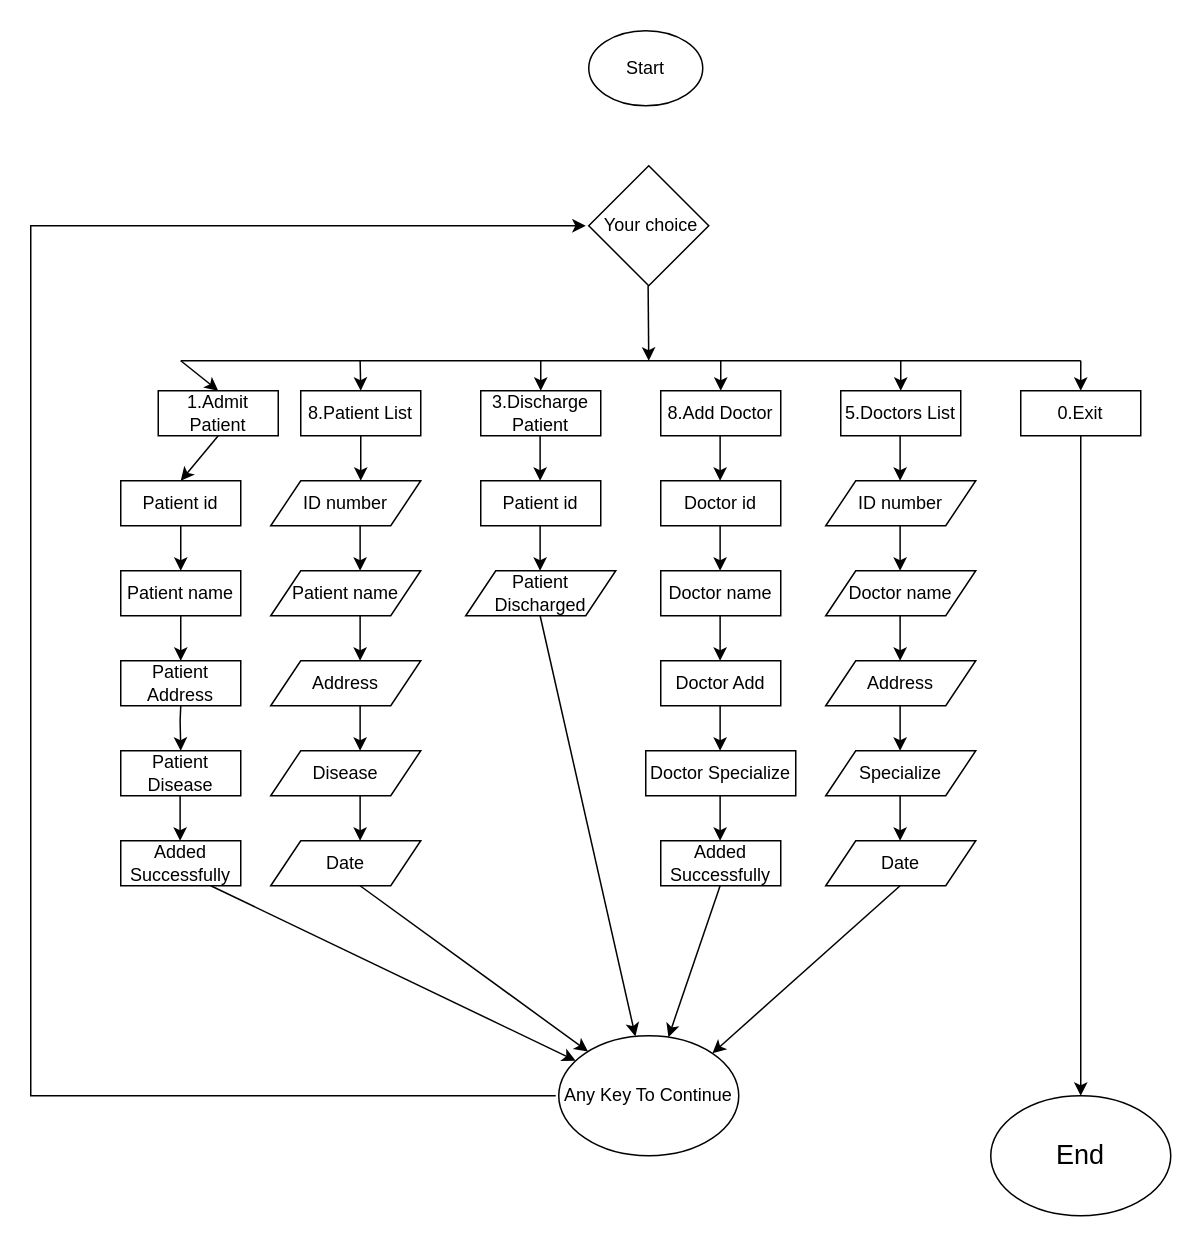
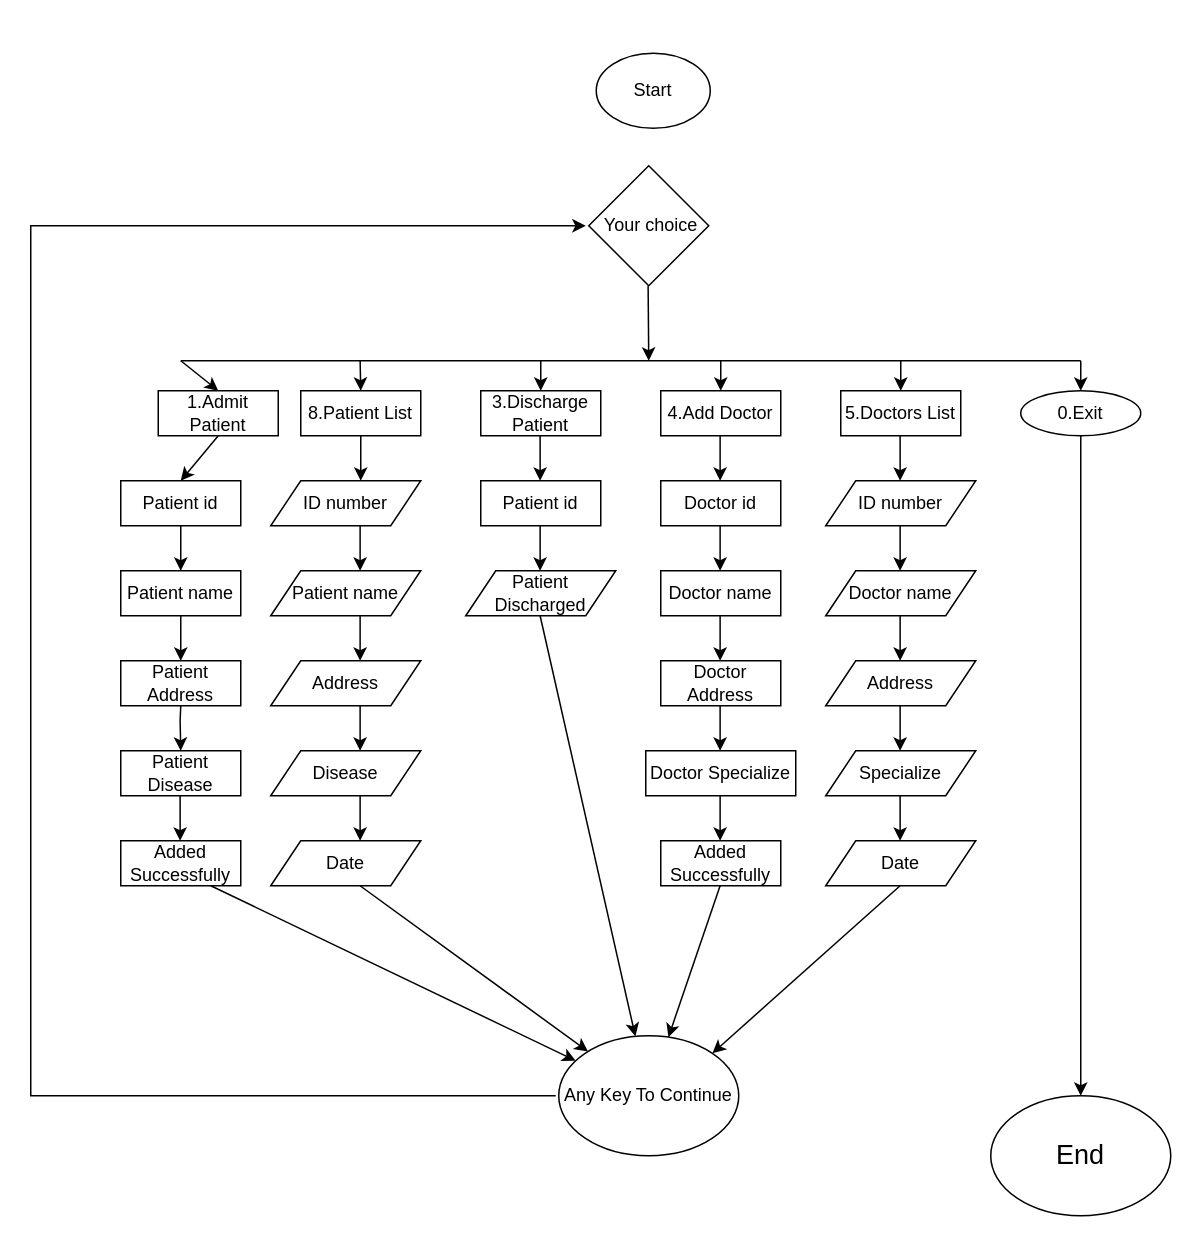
node "Start": moved (646, 68) -> (653, 91)
node "8.Add Doctor": label "8.Add Doctor" -> "4.Add Doctor"
node "0.Exit": shape rectangle -> ellipse
node "Doctor Add": label "Doctor Add" -> "Doctor Address"
